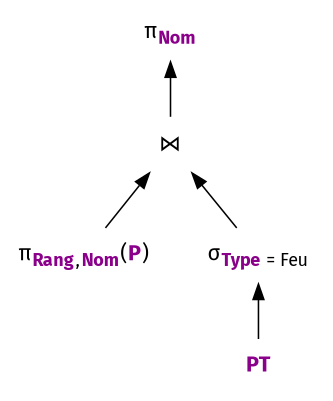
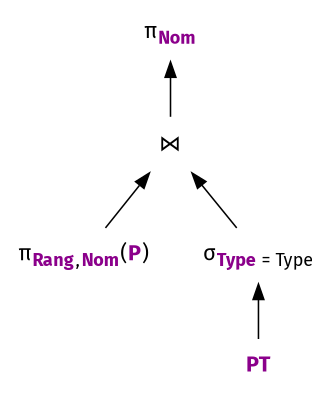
node "σ": text "= Feu" -> "= Type"
